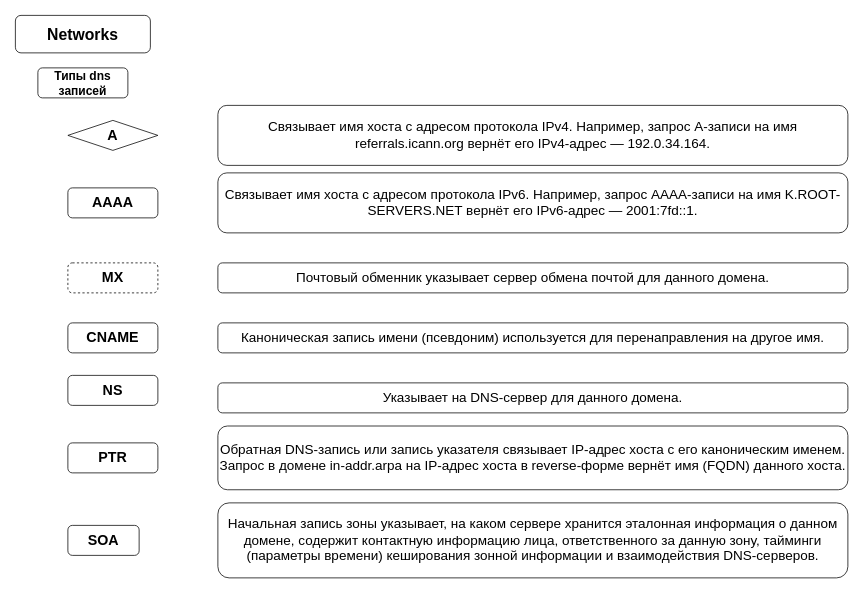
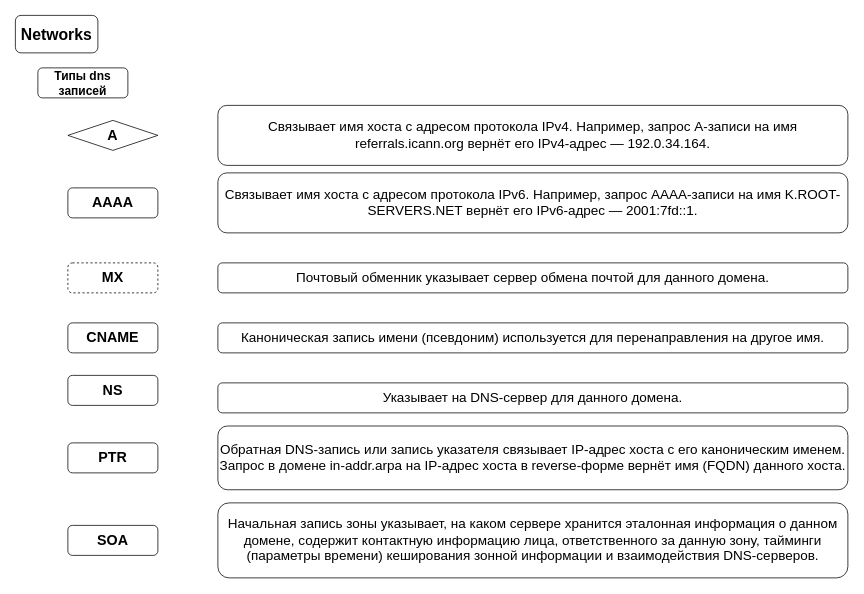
node "Networks": size 135x38 -> 83x38
node "SOA": size 71x30 -> 90x30
